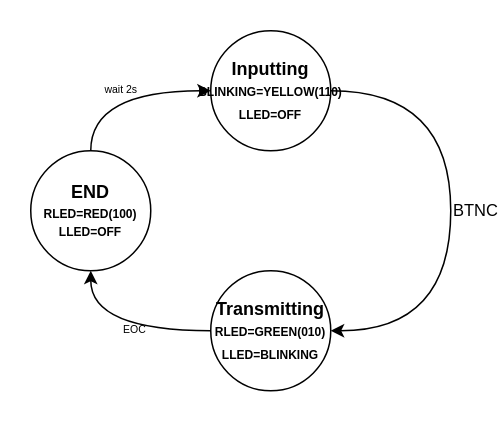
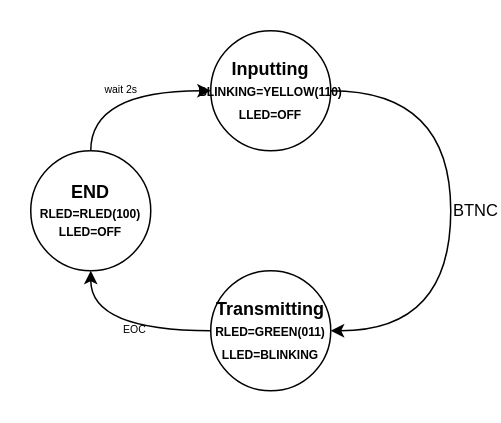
node "ENDRLED=RED(100) LLED=OFF": label "ENDRLED=RED(100) LLED=OFF" -> "ENDRLED=RLED(100) LLED=OFF"
node "Transmitting RLED=GREEN(010) LLED=BLINKING": label "Transmitting RLED=GREEN(010) LLED=BLINKING" -> "Transmitting RLED=GREEN(011) LLED=BLINKING"
